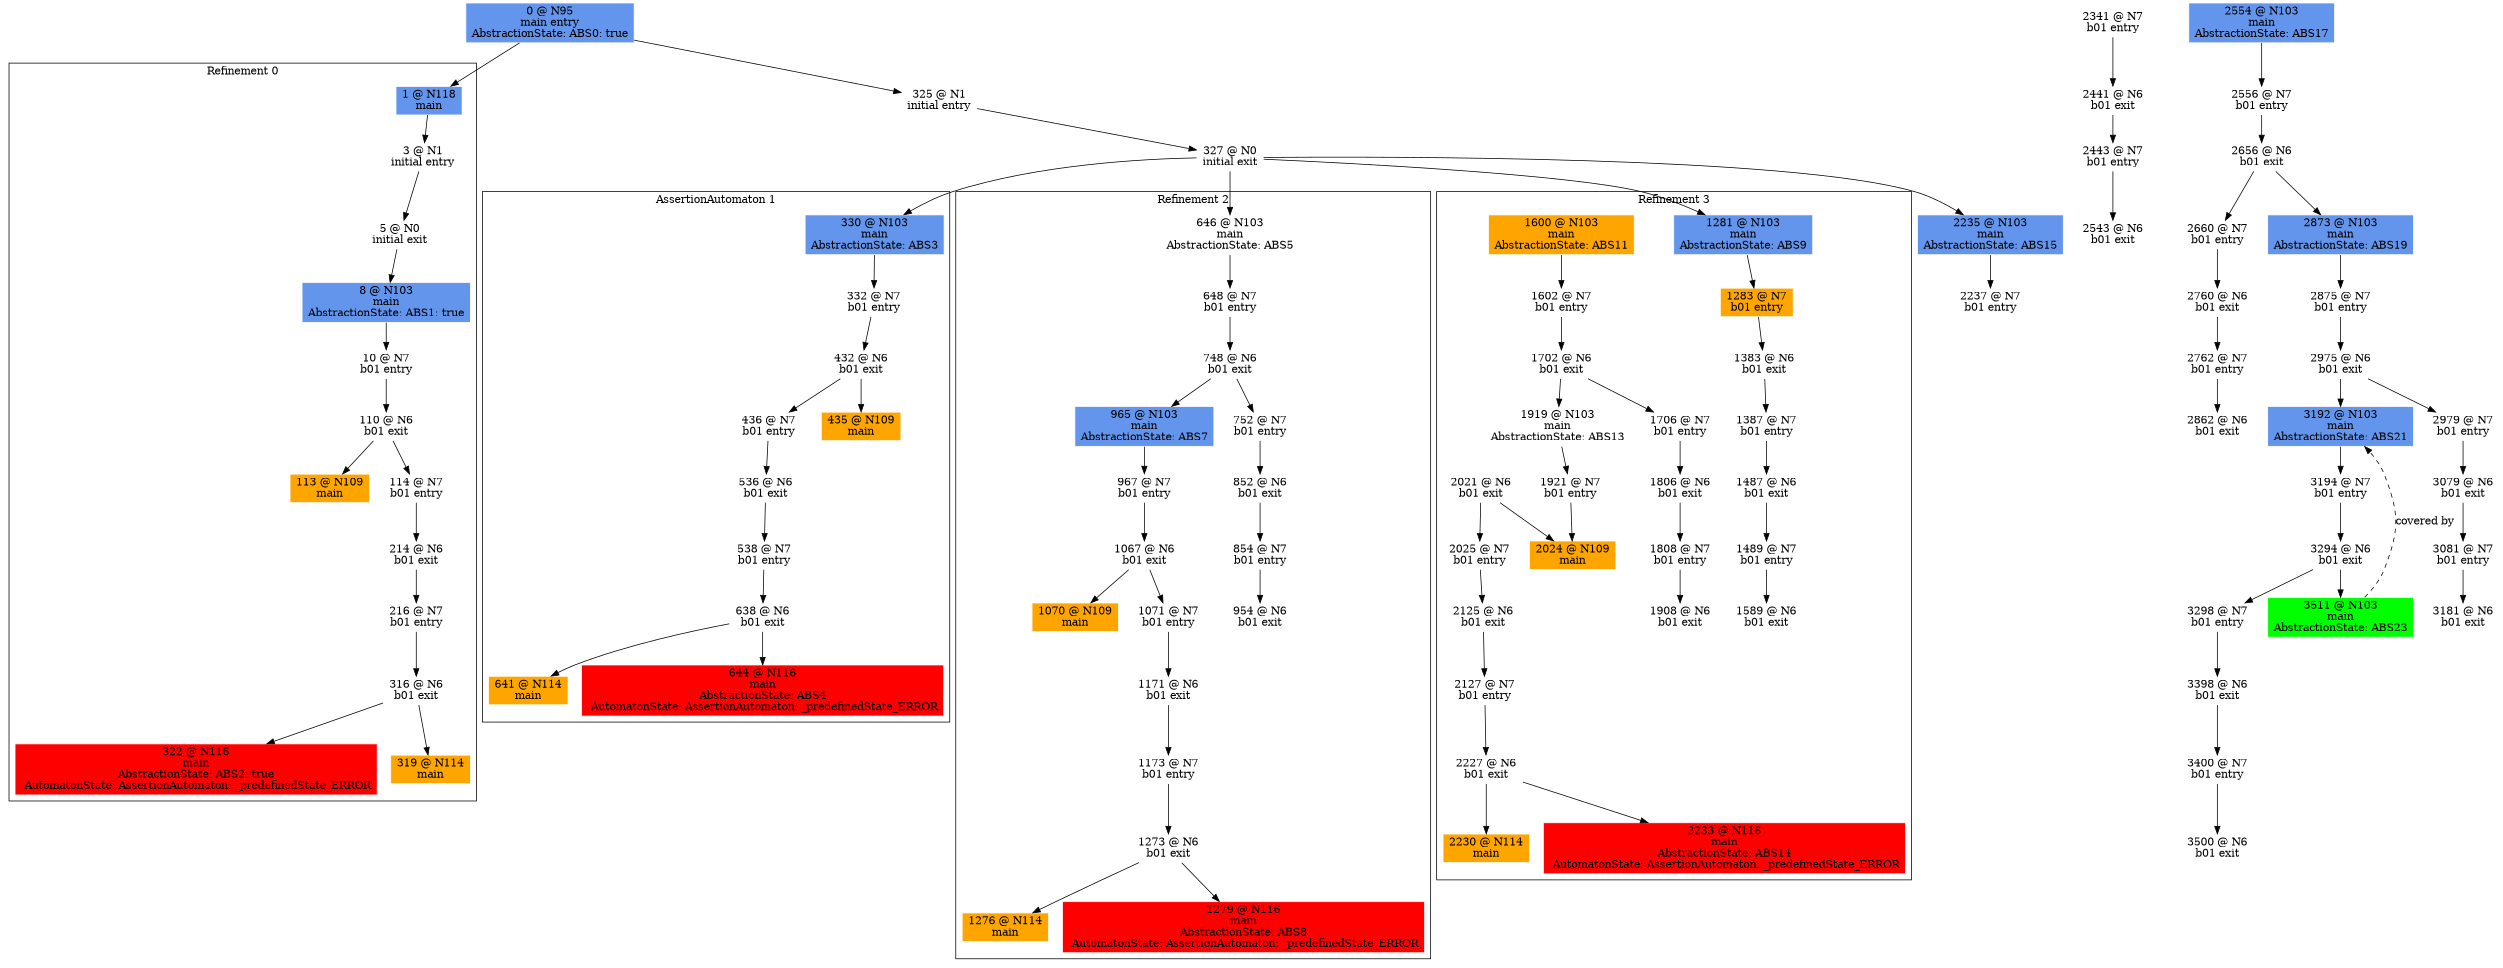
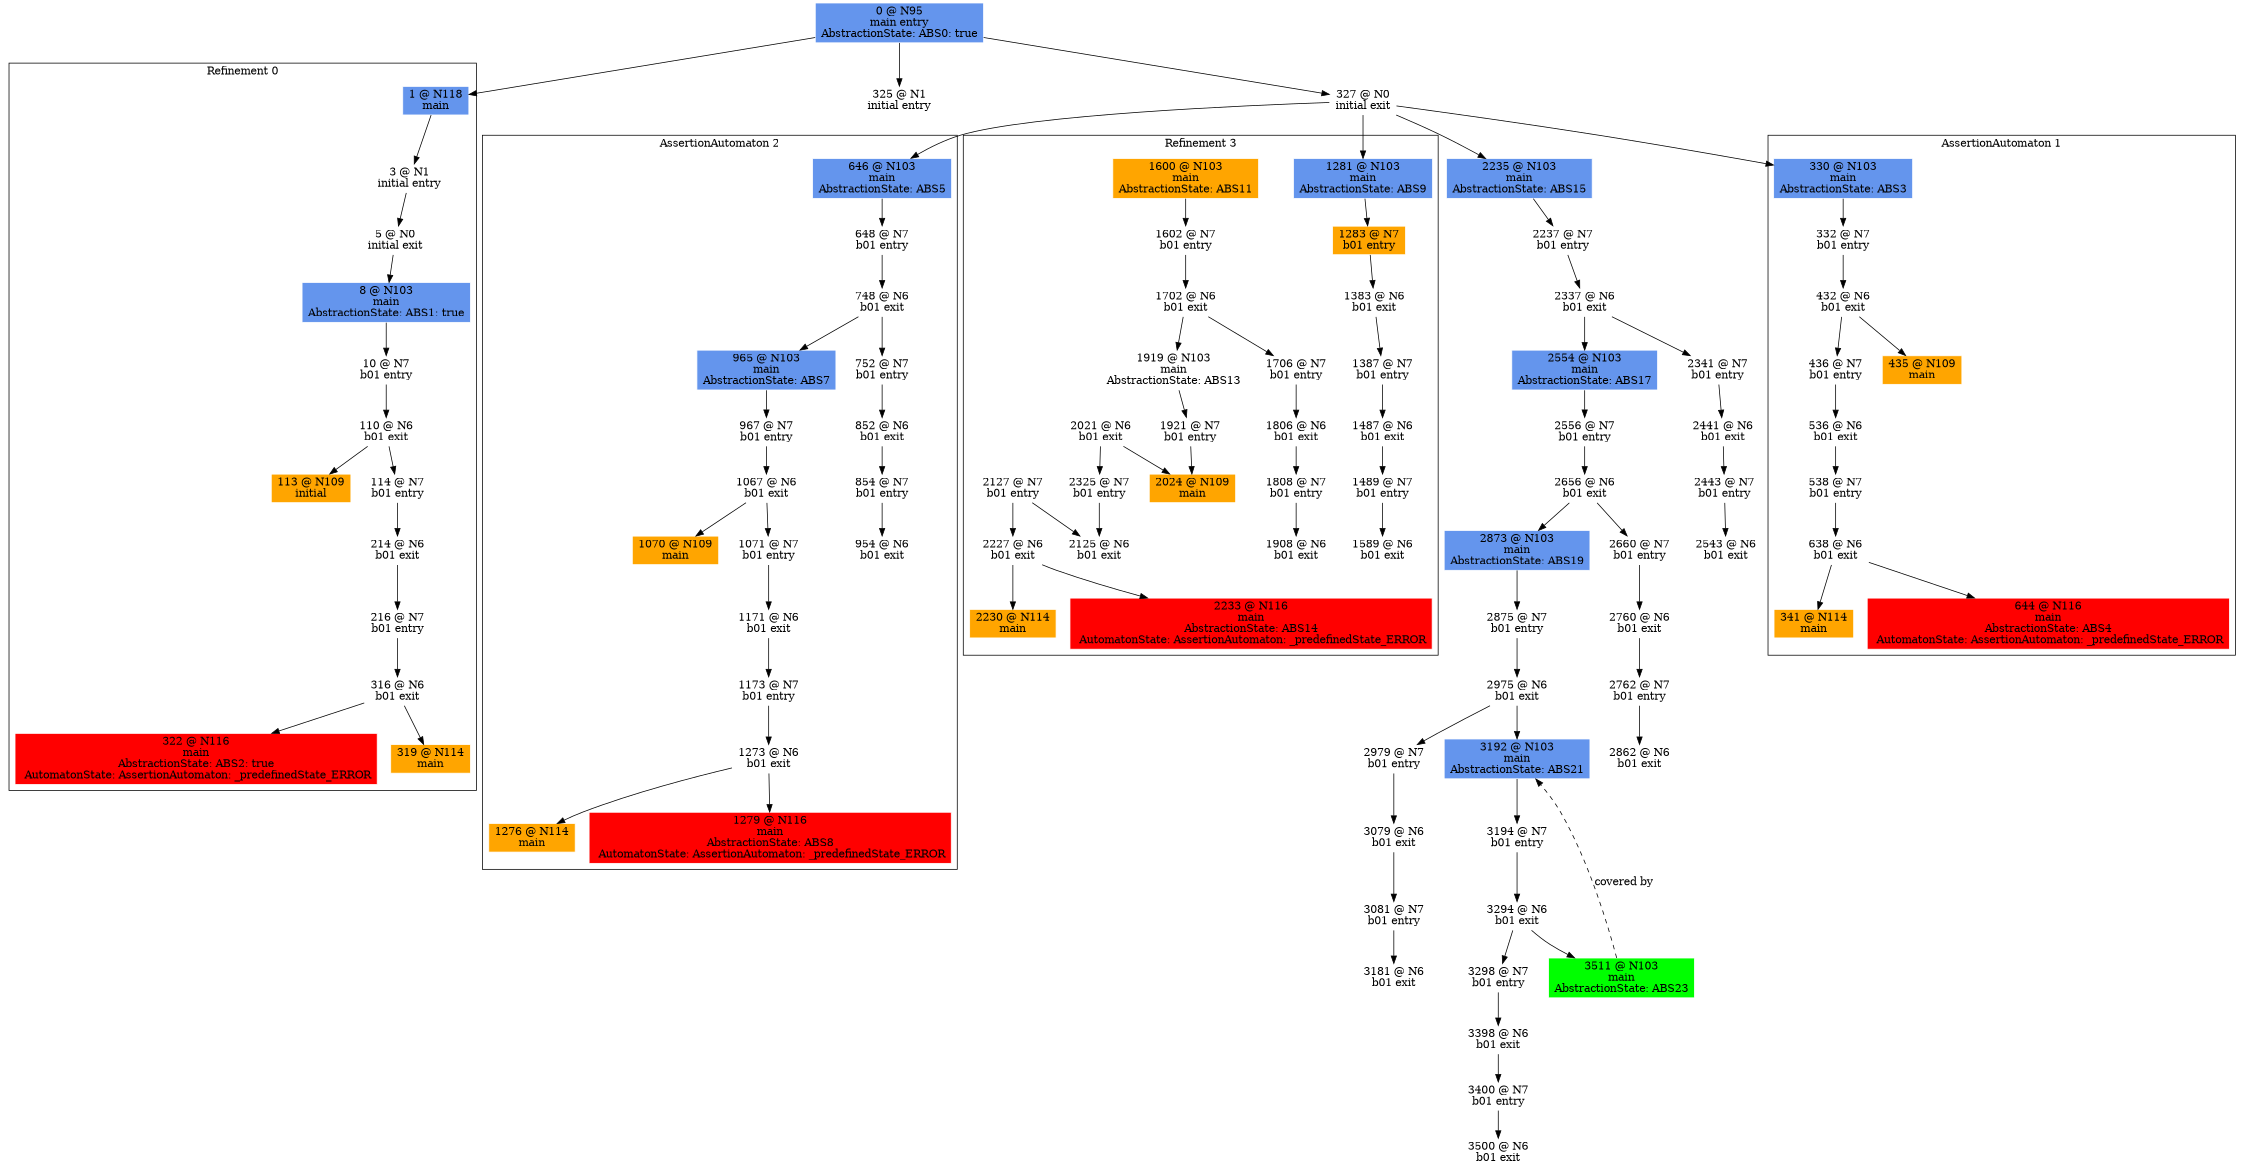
edge "325 @ N1 initial entry" -> "327 @ N0 initial exit": now "0 @ N95 main entry AbstractionState: ABS0: true" -> "327 @ N0 initial exit"
cluster "Refinement 2": label "Refinement 2" -> "AssertionAutomaton 2"
node "646 @ N103 main AbstractionState: ABS5": fillcolor white -> cornflowerblue
node "2337 @ N6 b01 exit": added
node "113 @ N109 main": label "113 @ N109 main" -> "113 @ N109 initial"
node "2025 @ N7 b01 entry": label "2025 @ N7 b01 entry" -> "2325 @ N7 b01 entry"
edge "2125 @ N6 b01 exit" -> "2127 @ N7 b01 entry": reversed
node "641 @ N114 main": label "641 @ N114 main" -> "341 @ N114 main"
